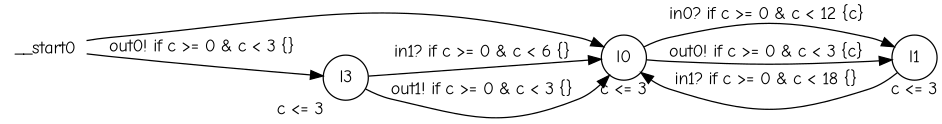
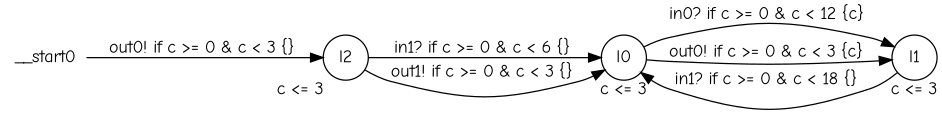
edge "__start0" -> "l0 c <= 3": removed
node "l3 c <= 3": label "l3 c <= 3" -> "l2 c <= 3"
